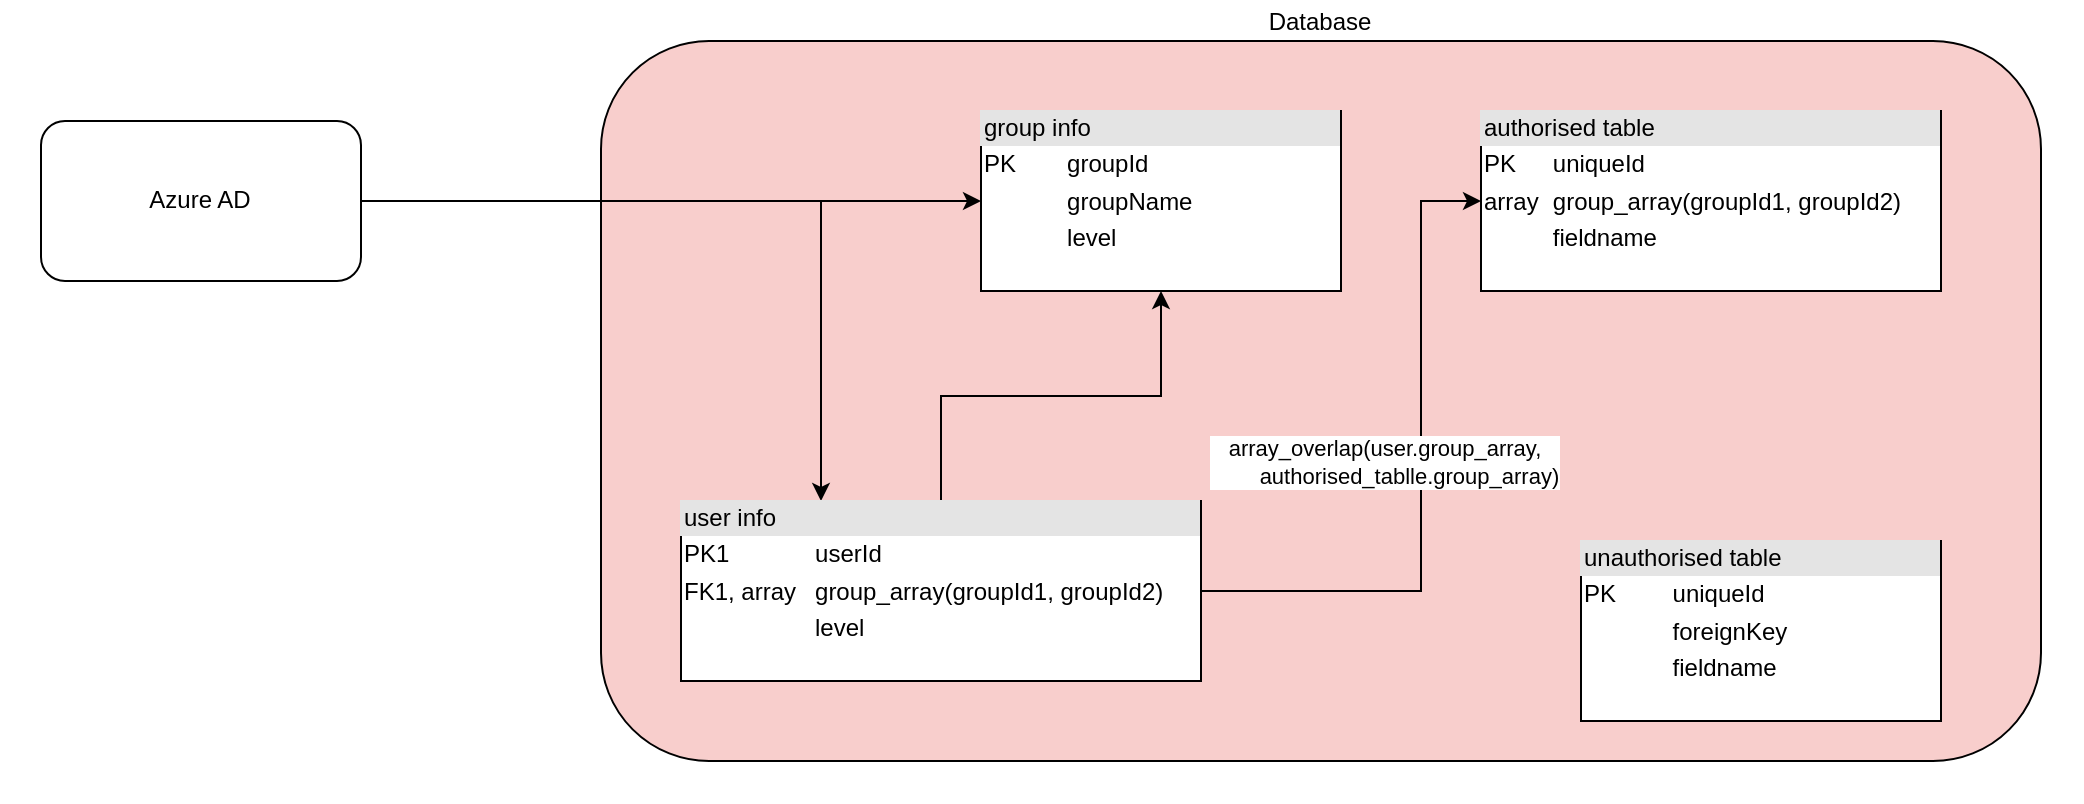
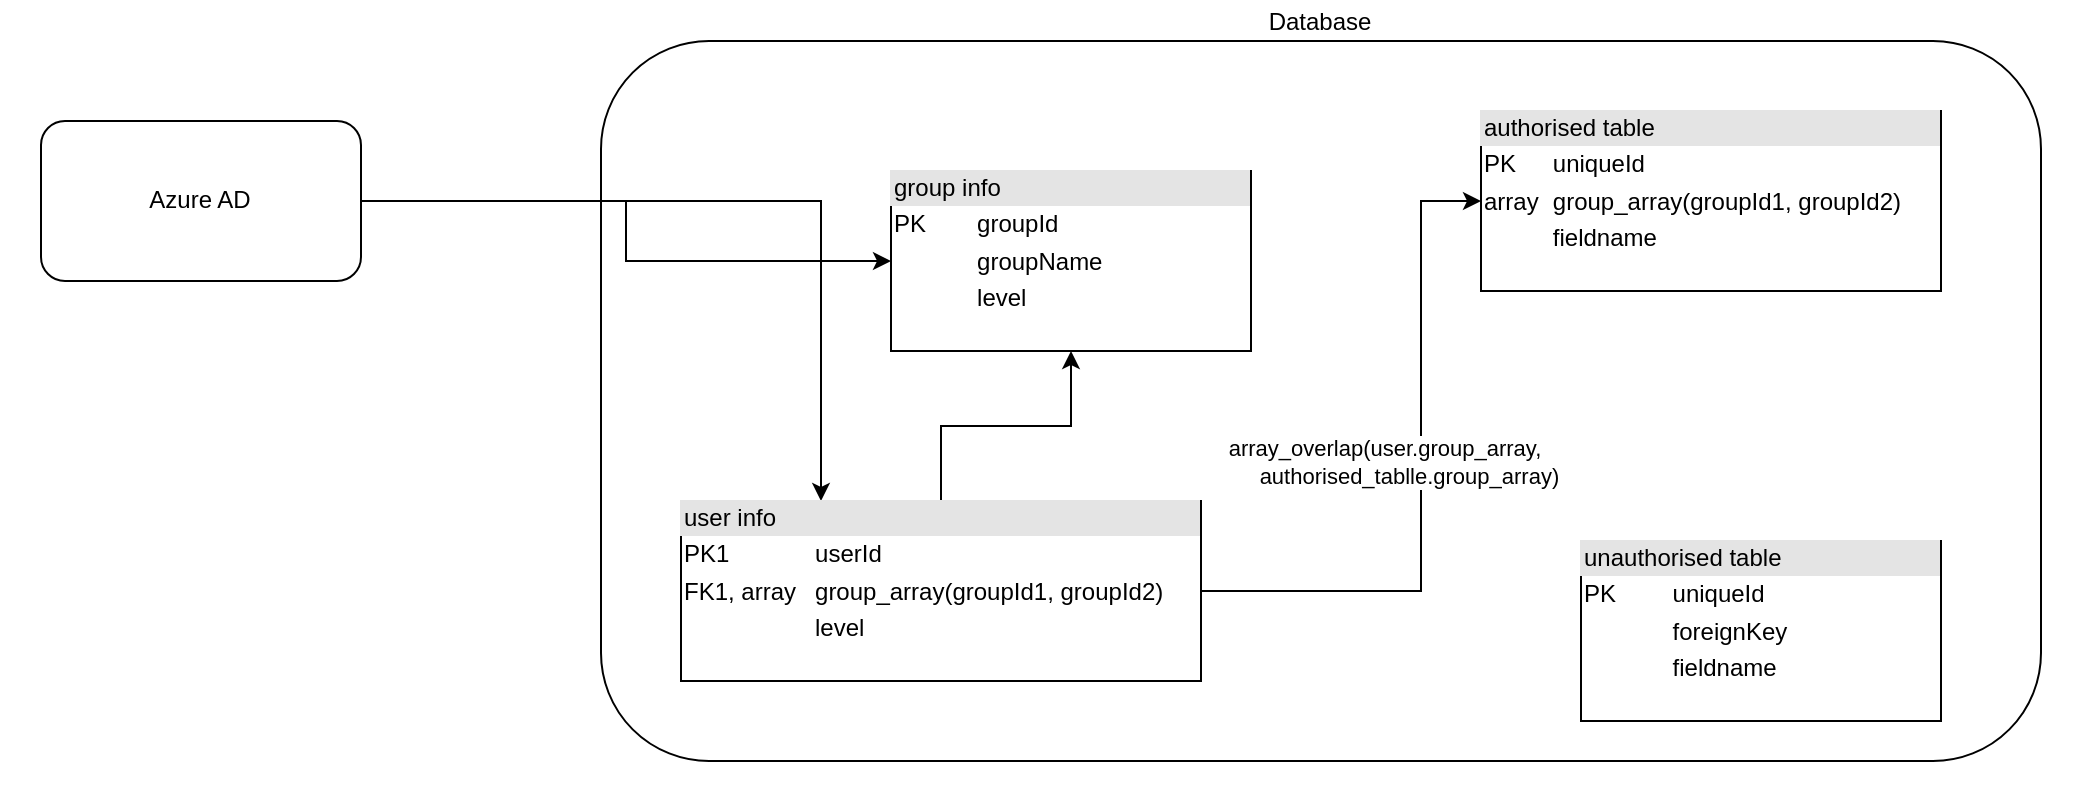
node "group info PK groupId groupName level": moved (1161, 201) -> (1071, 261)
node "Database": fillcolor #f8cecc -> #ffffff
